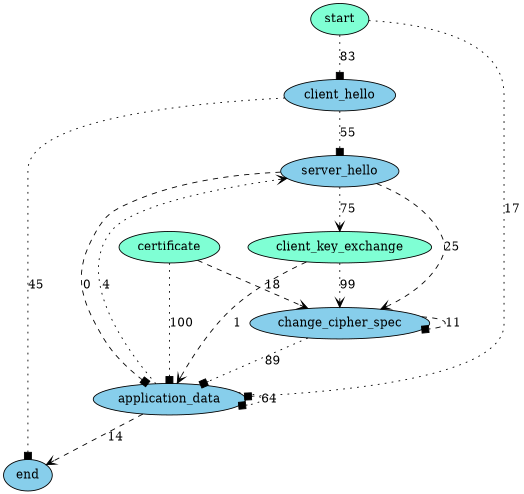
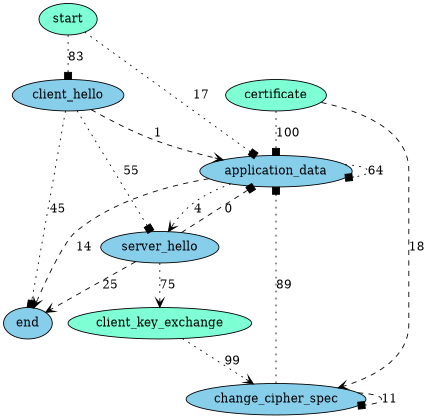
edge "server_hello" -> "change_cipher_spec": now "server_hello" -> "end"
edge "client_key_exchange" -> "application_data": now "client_hello" -> "application_data"
